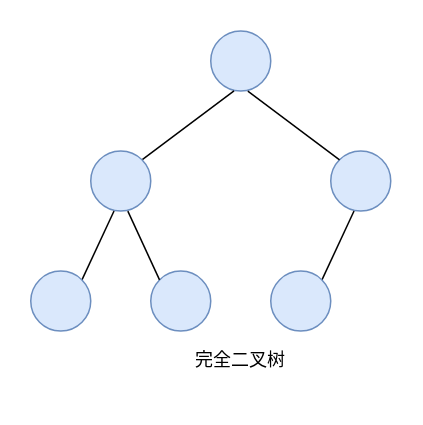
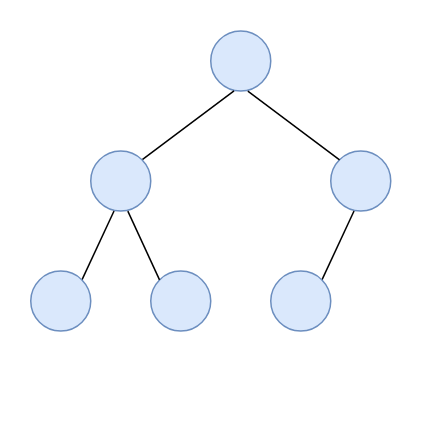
node "完全二叉树": removed
